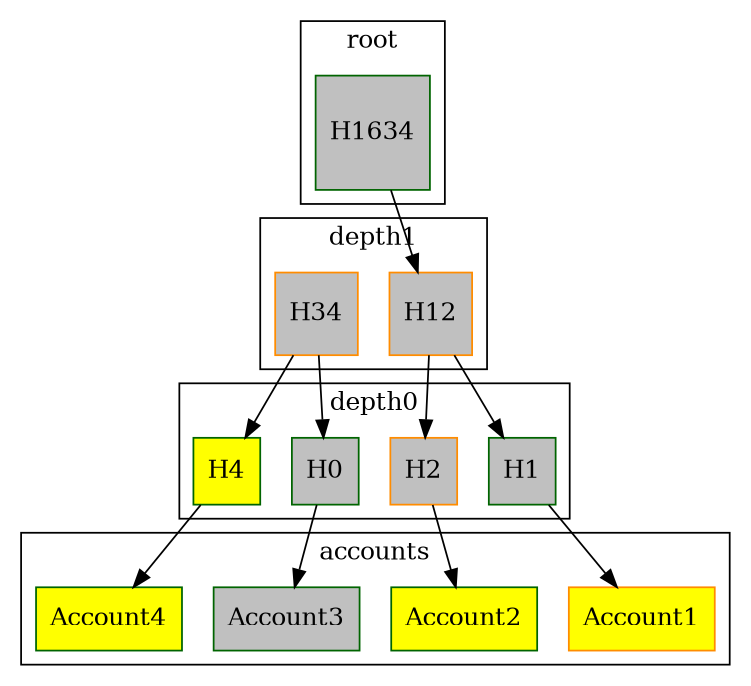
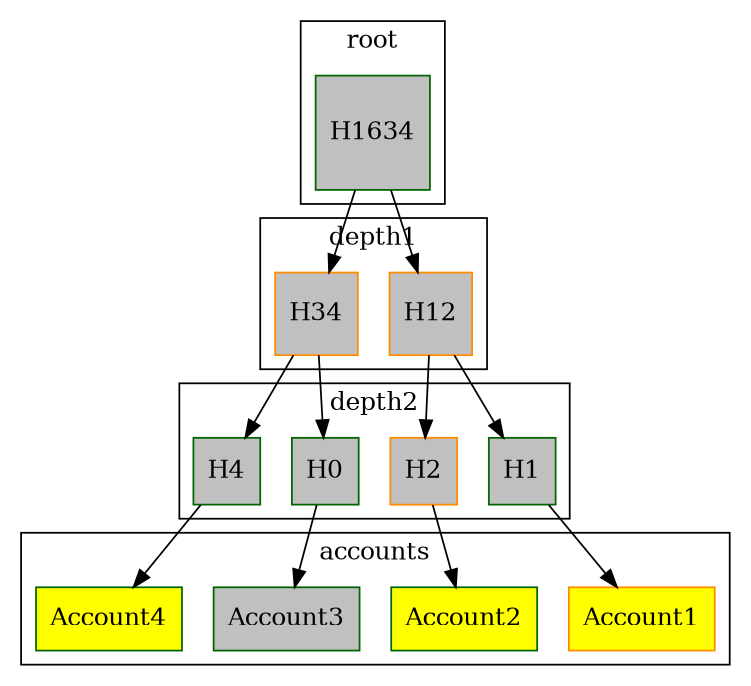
edge "H1634" -> "H34": added
cluster "depth0": label "depth0" -> "depth2"
node "H4": fillcolor yellow -> grey
